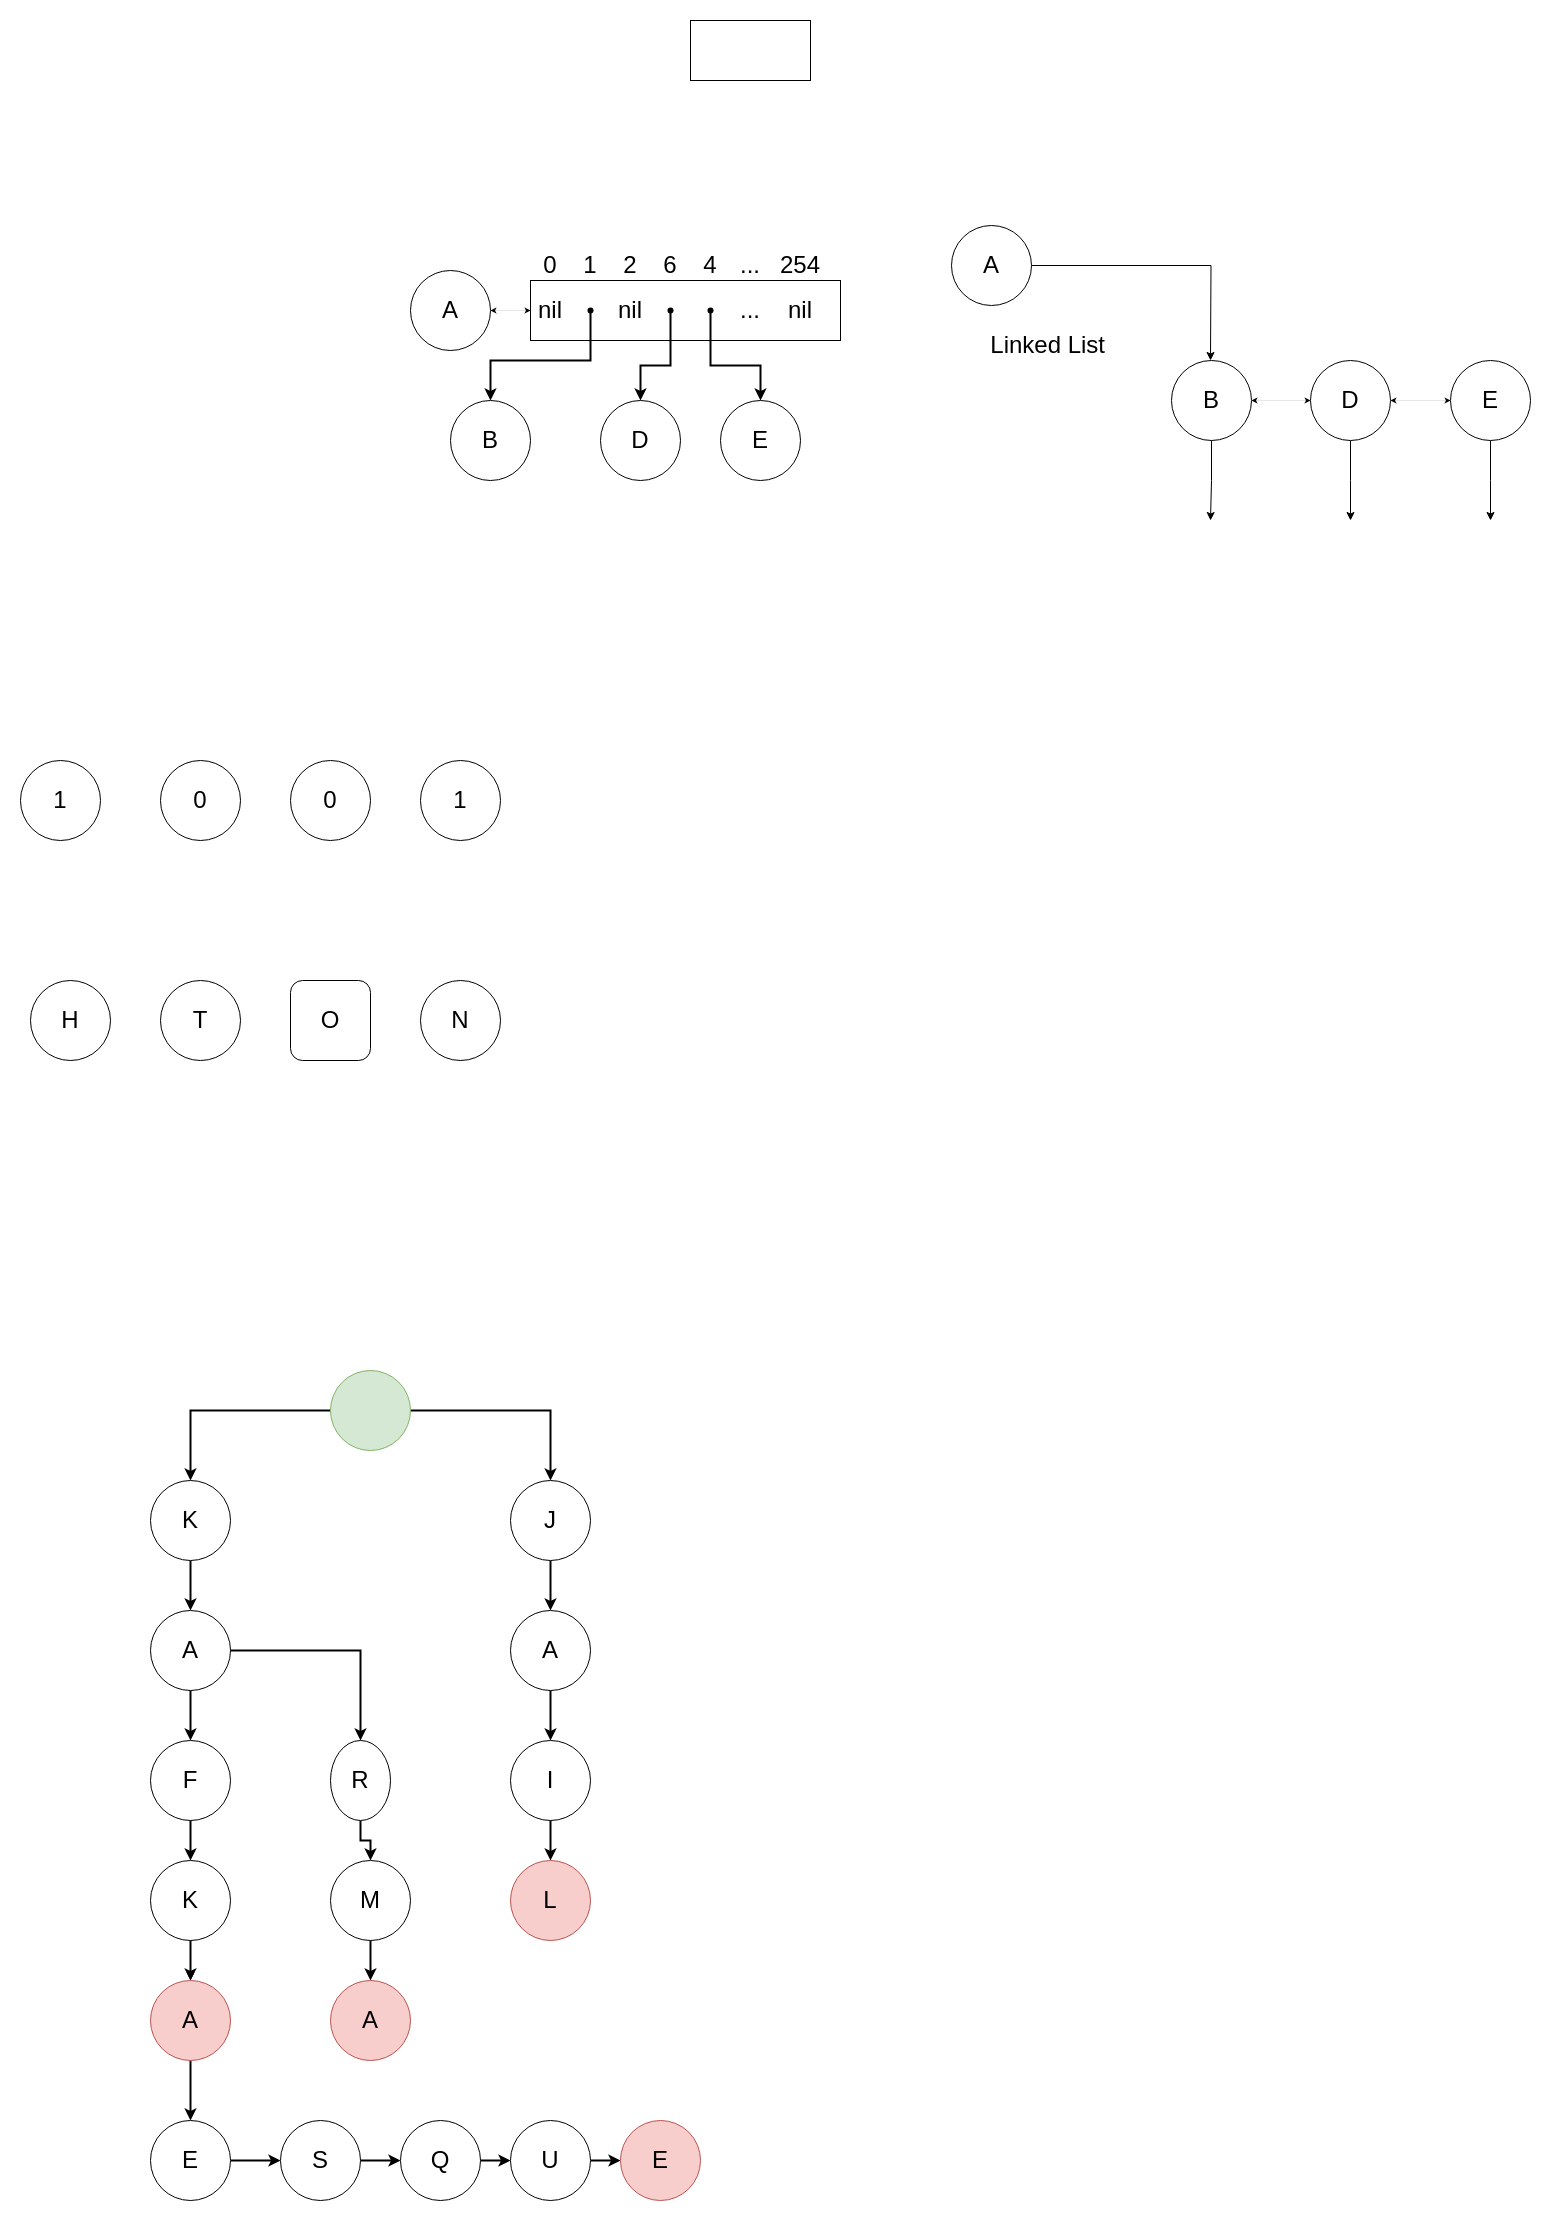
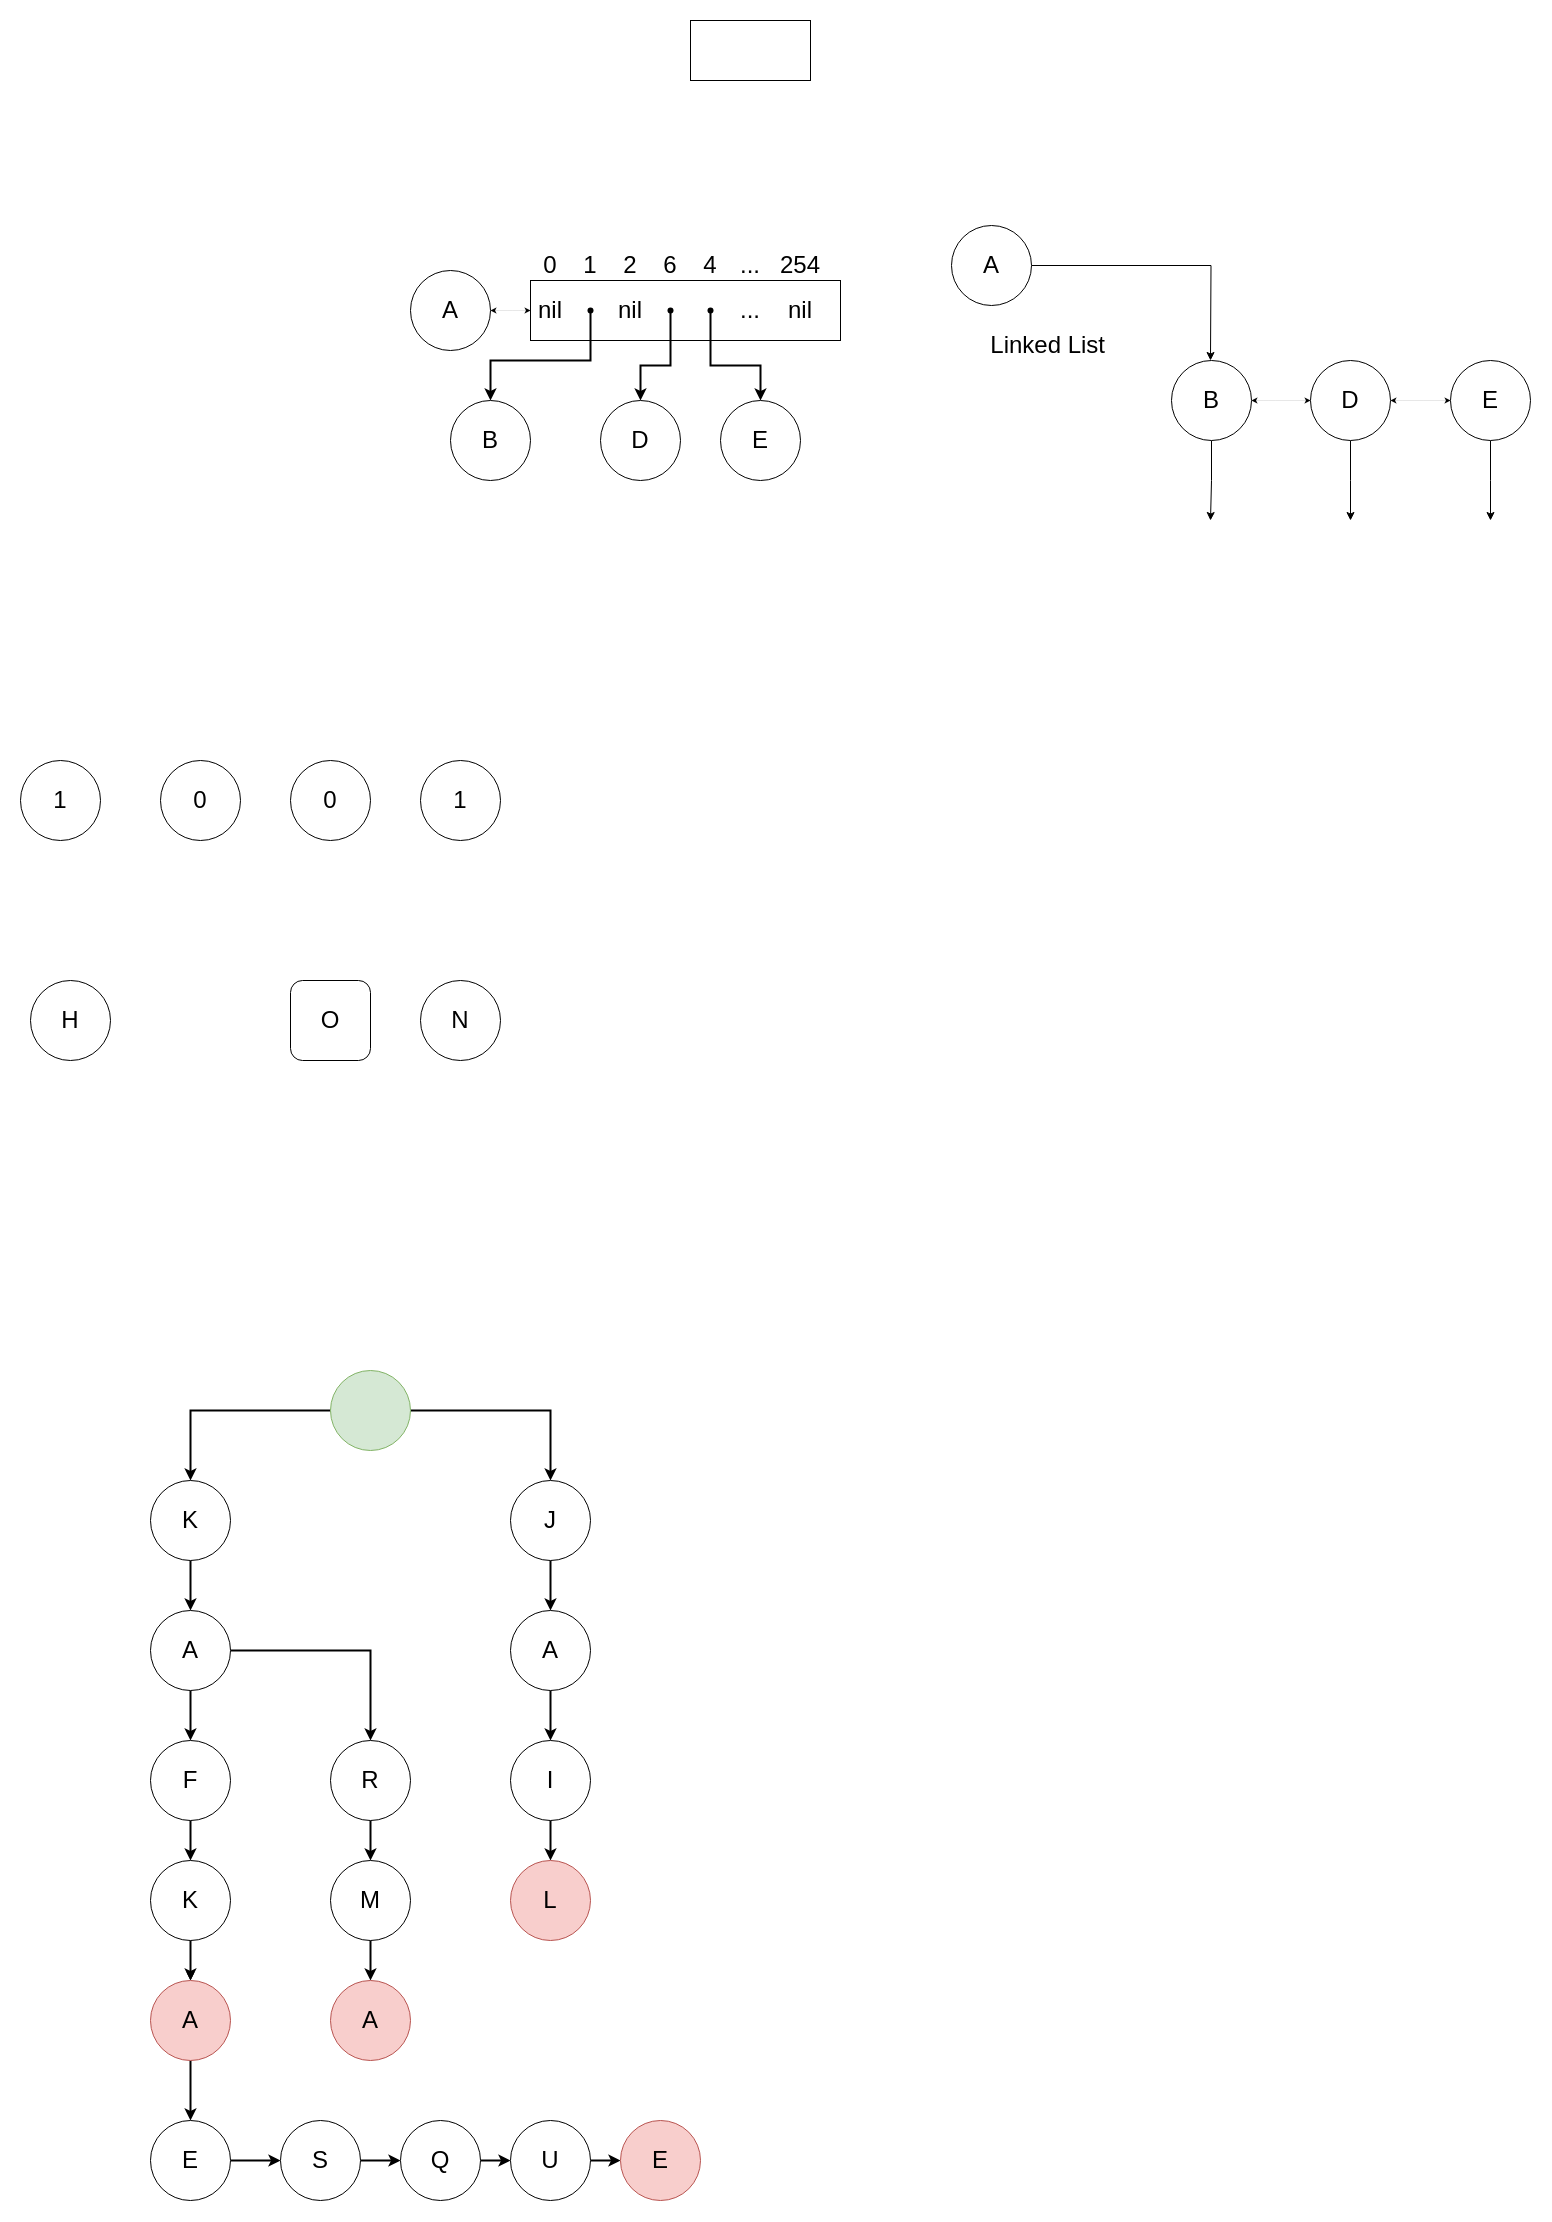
node "T": removed
node "R": size 60x80 -> 80x80
